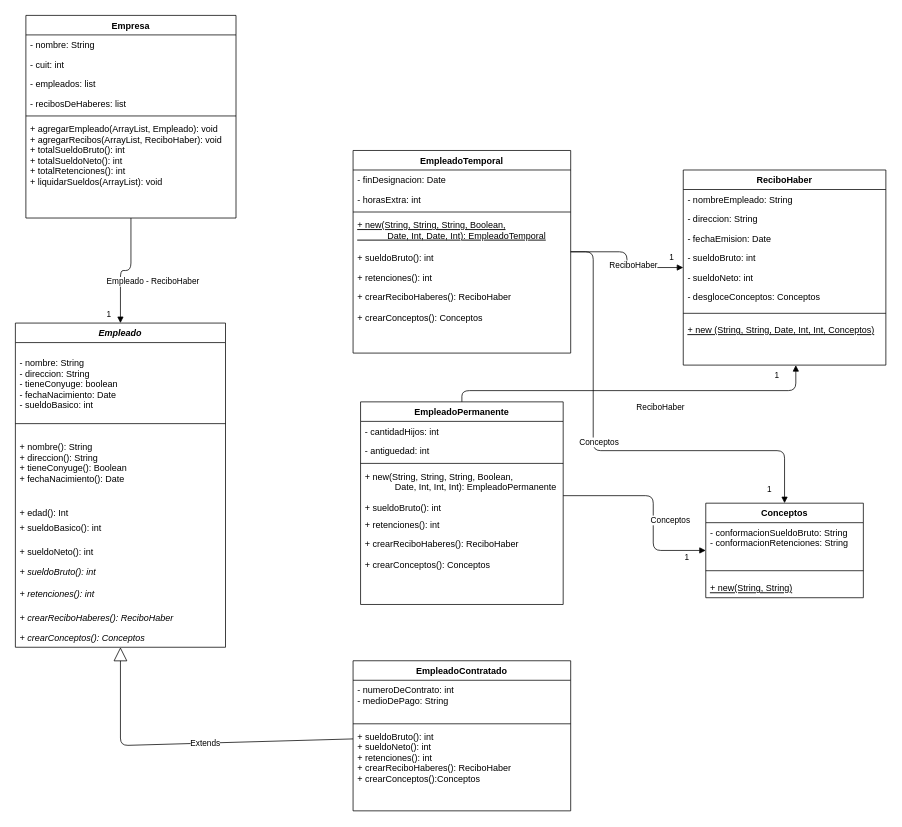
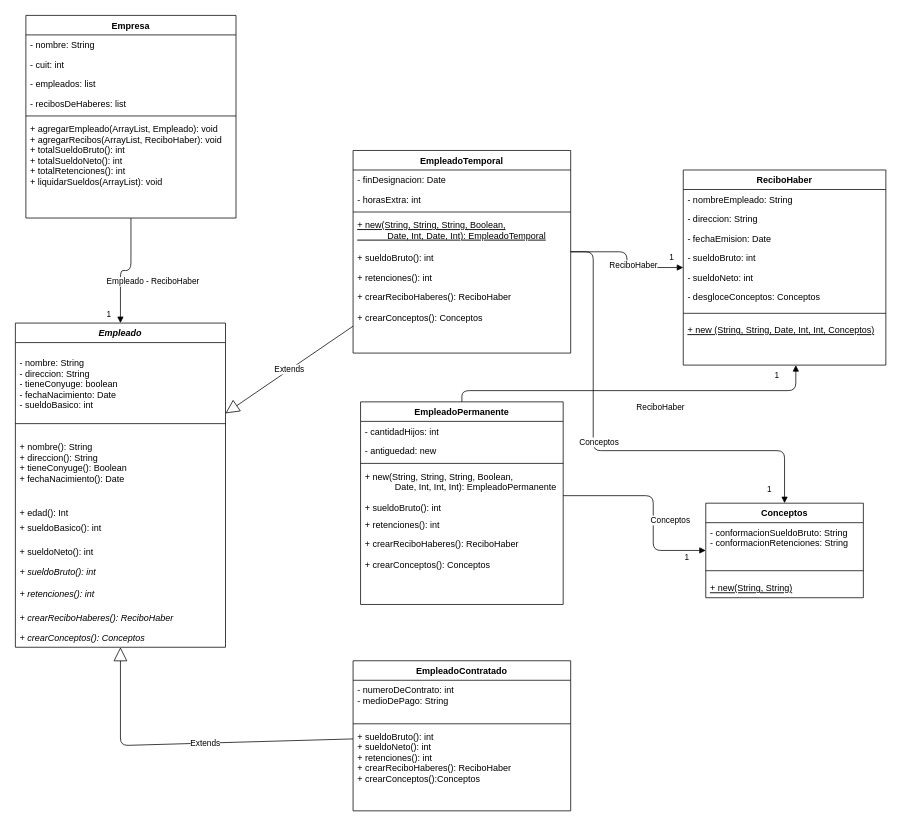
edge "EmpleadoTemporal" -> "Empleado": added, label "Extends"
node "- antiguedad: int": label "- antiguedad: int" -> "- antiguedad: new"
